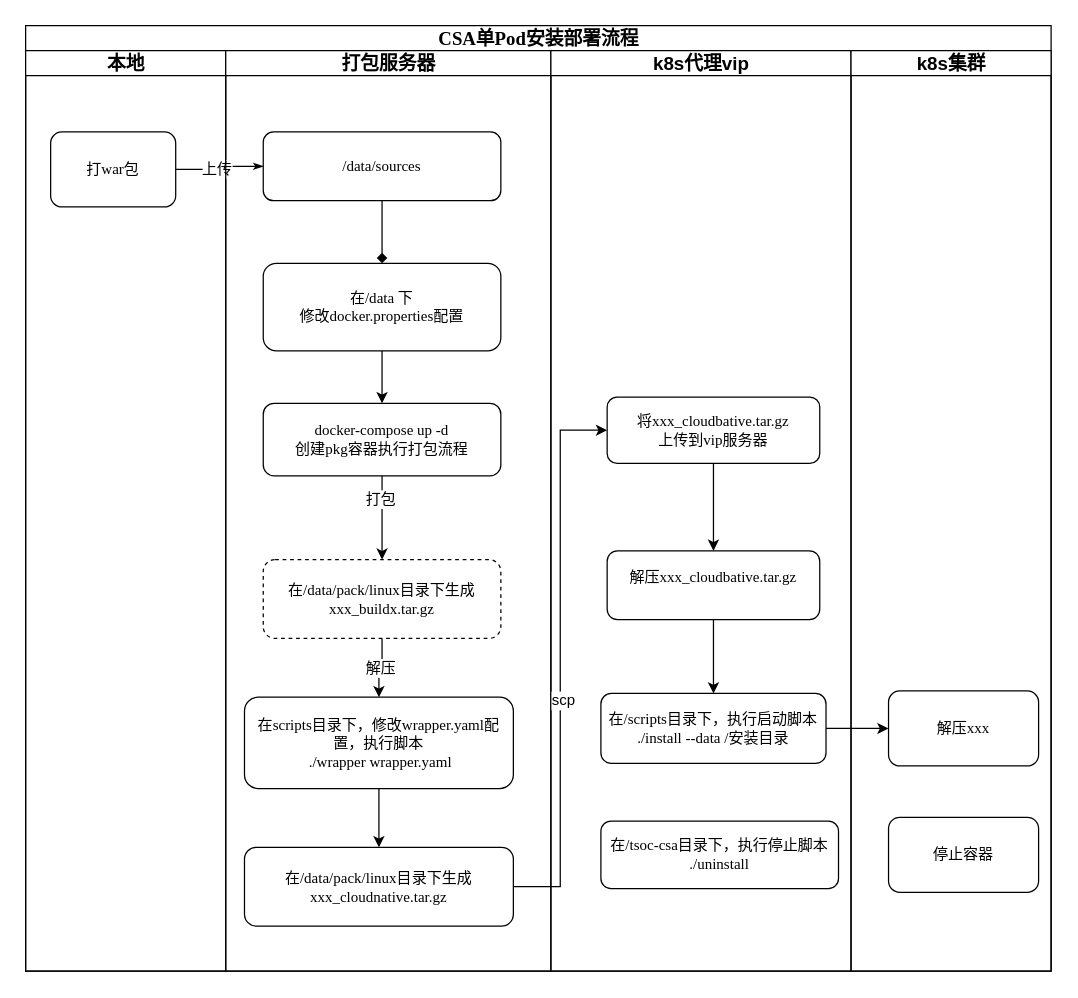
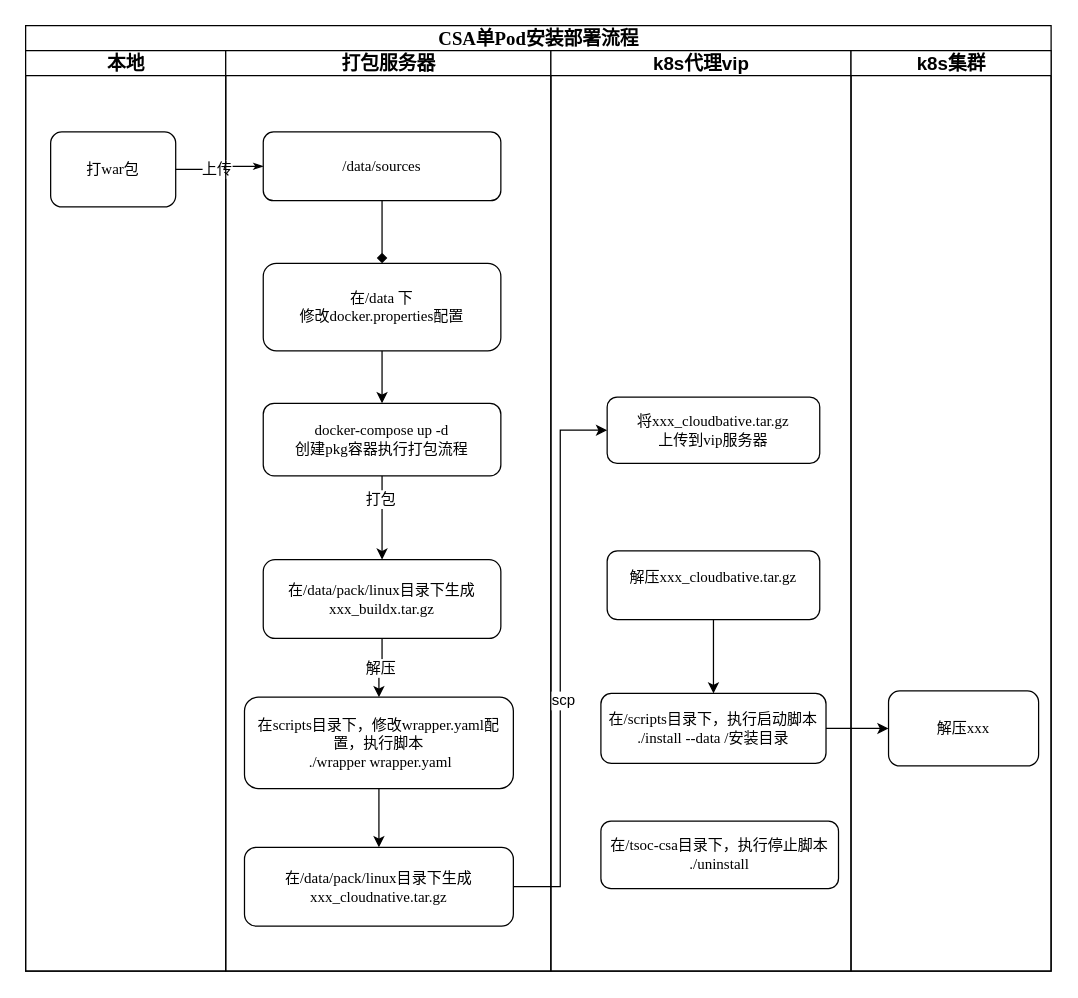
edge "将xxx_cloudbative.tar.gz上传到vip服务器" -> "解压xxx_cloudbative.tar.gz": removed
node "在/data/pack/linux目录下生成xxx_buildx.tar.gz": style dashed -> solid
node "停止容器": removed
